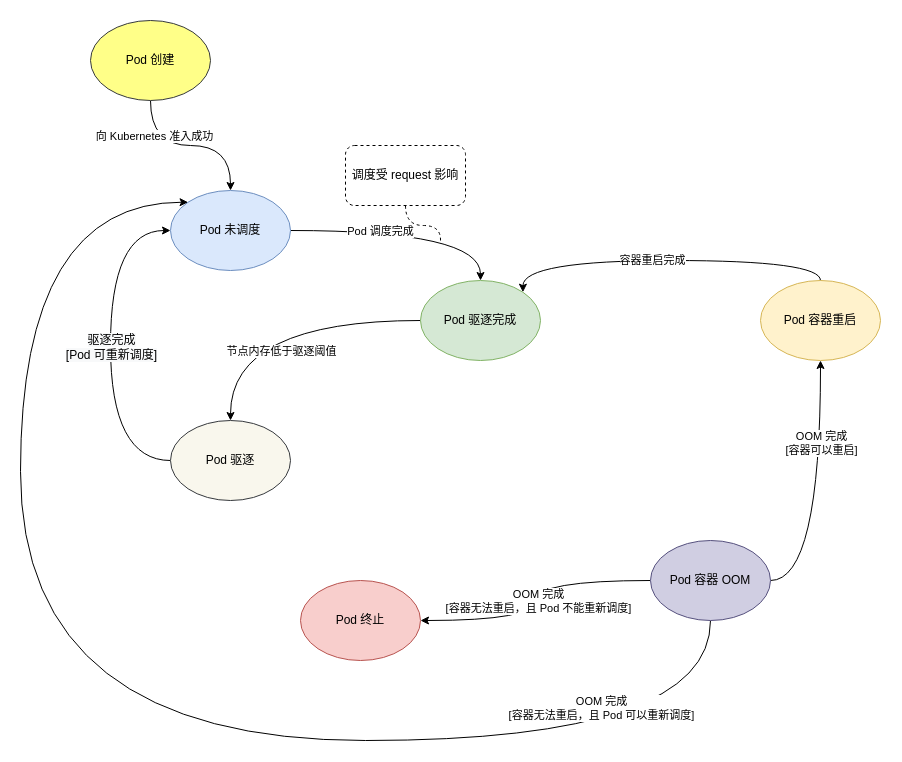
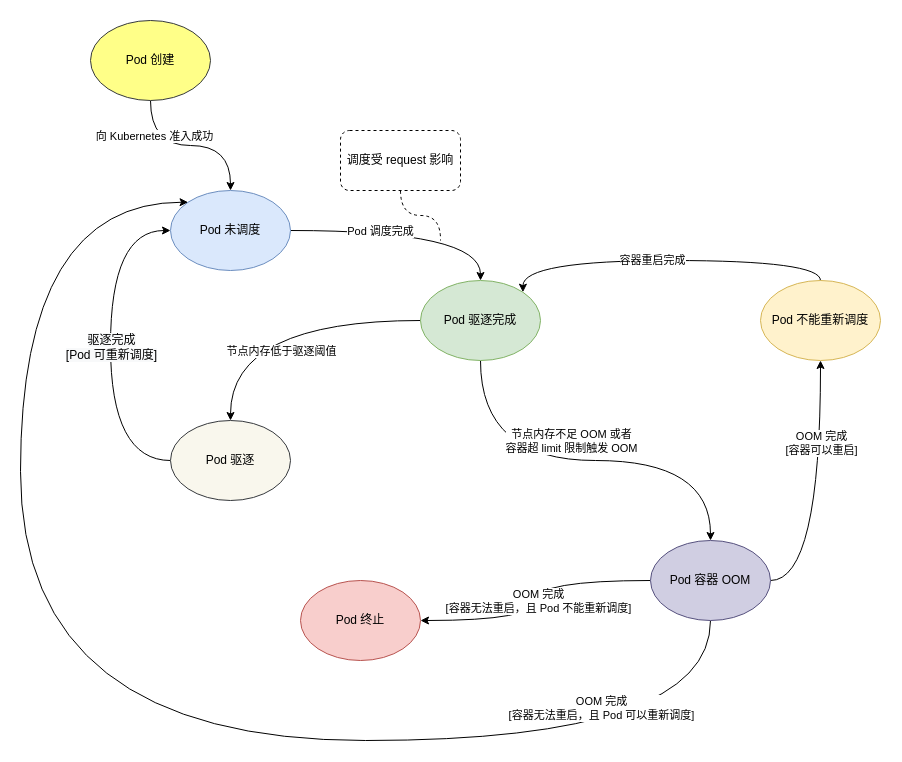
node "调度受 request 影响": moved (406, 176) -> (401, 161)
node "Pod 容器重启": label "Pod 容器重启" -> "Pod 不能重新调度"
edge "Pod 驱逐完成" -> "Pod 容器 OOM": added, label "节点内存不足 OOM 或者 容器超 limit 限制触发 OOM"
